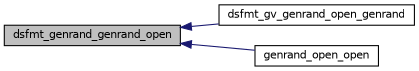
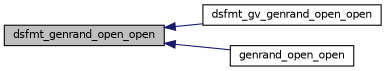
node "dsfmt_gv_genrand_open_genrand": label "dsfmt_gv_genrand_open_genrand" -> "dsfmt_gv_genrand_open_open"
node "dsfmt_genrand_genrand_open": label "dsfmt_genrand_genrand_open" -> "dsfmt_genrand_open_open"
